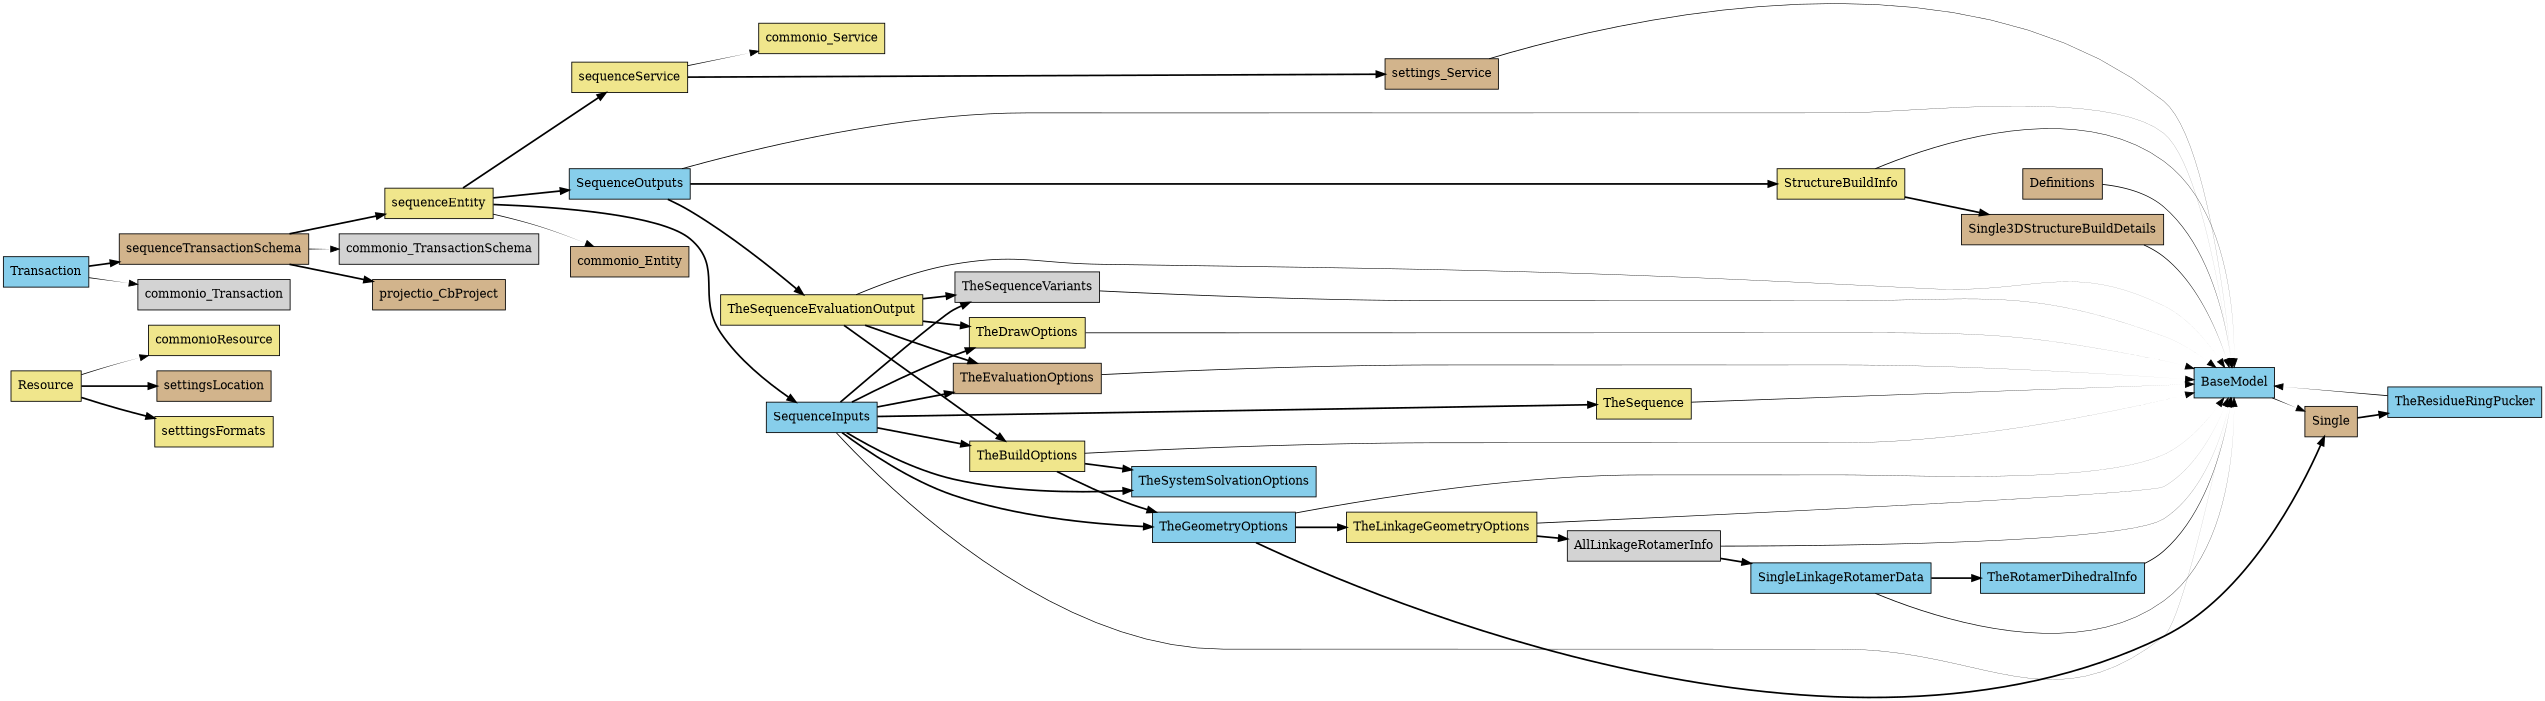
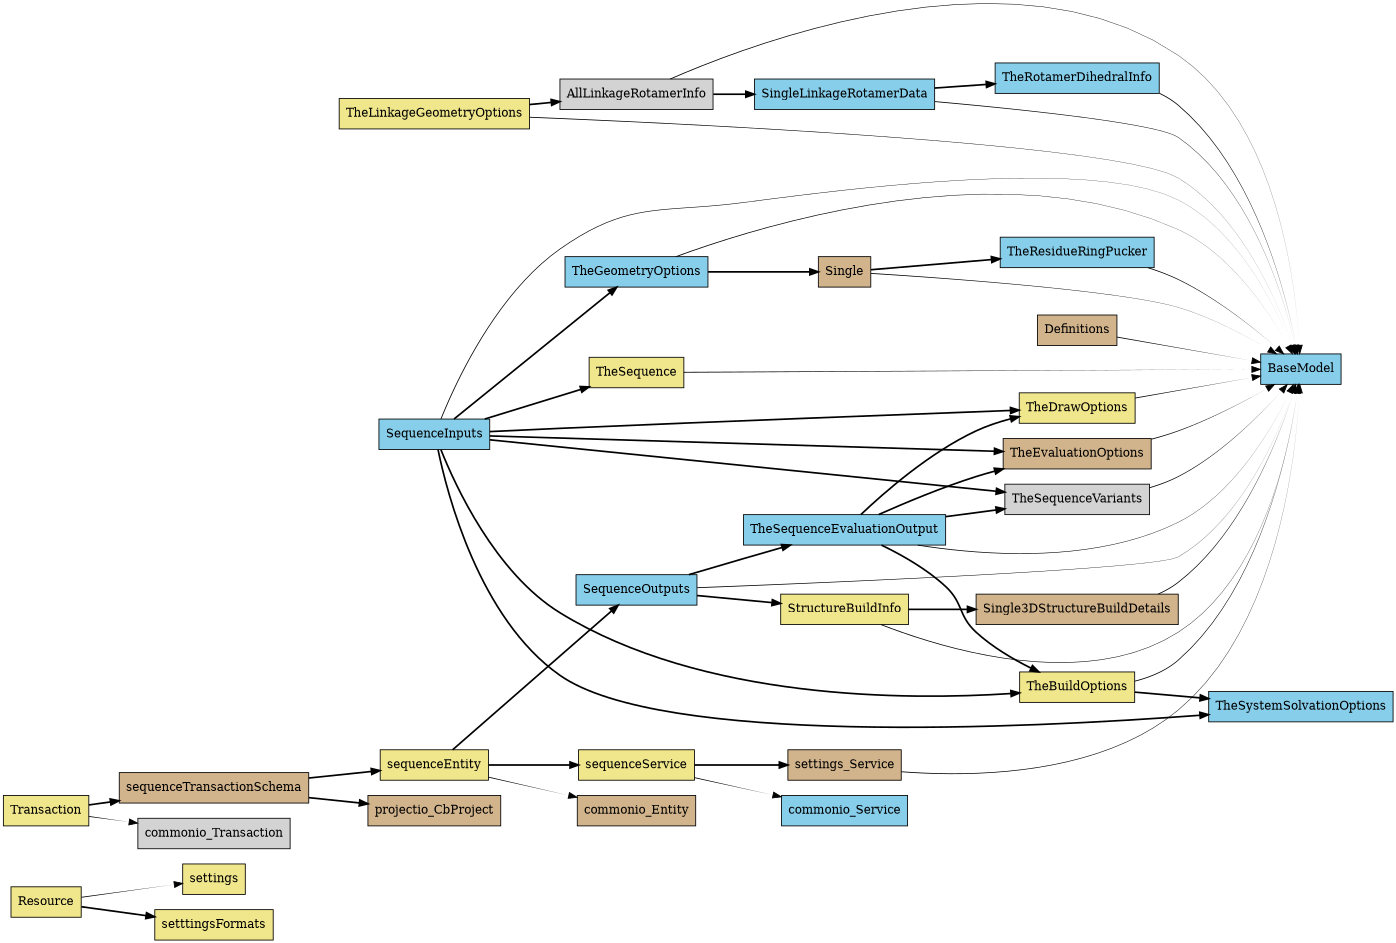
node "commonio_Service": fillcolor khaki -> skyblue
edge "sequenceEntity" -> "SequenceInputs": removed
node "commonio_TransactionSchema": removed
node "Transaction": fillcolor skyblue -> khaki
node "TheSequenceEvaluationOutput": fillcolor khaki -> skyblue
node "commonioResource": label "commonioResource" -> "settings"
node "settingsLocation": removed
edge "BaseModel" -> "Single": reversed
edge "TheBuildOptions" -> "TheGeometryOptions": removed
edge "TheGeometryOptions" -> "TheLinkageGeometryOptions": removed
